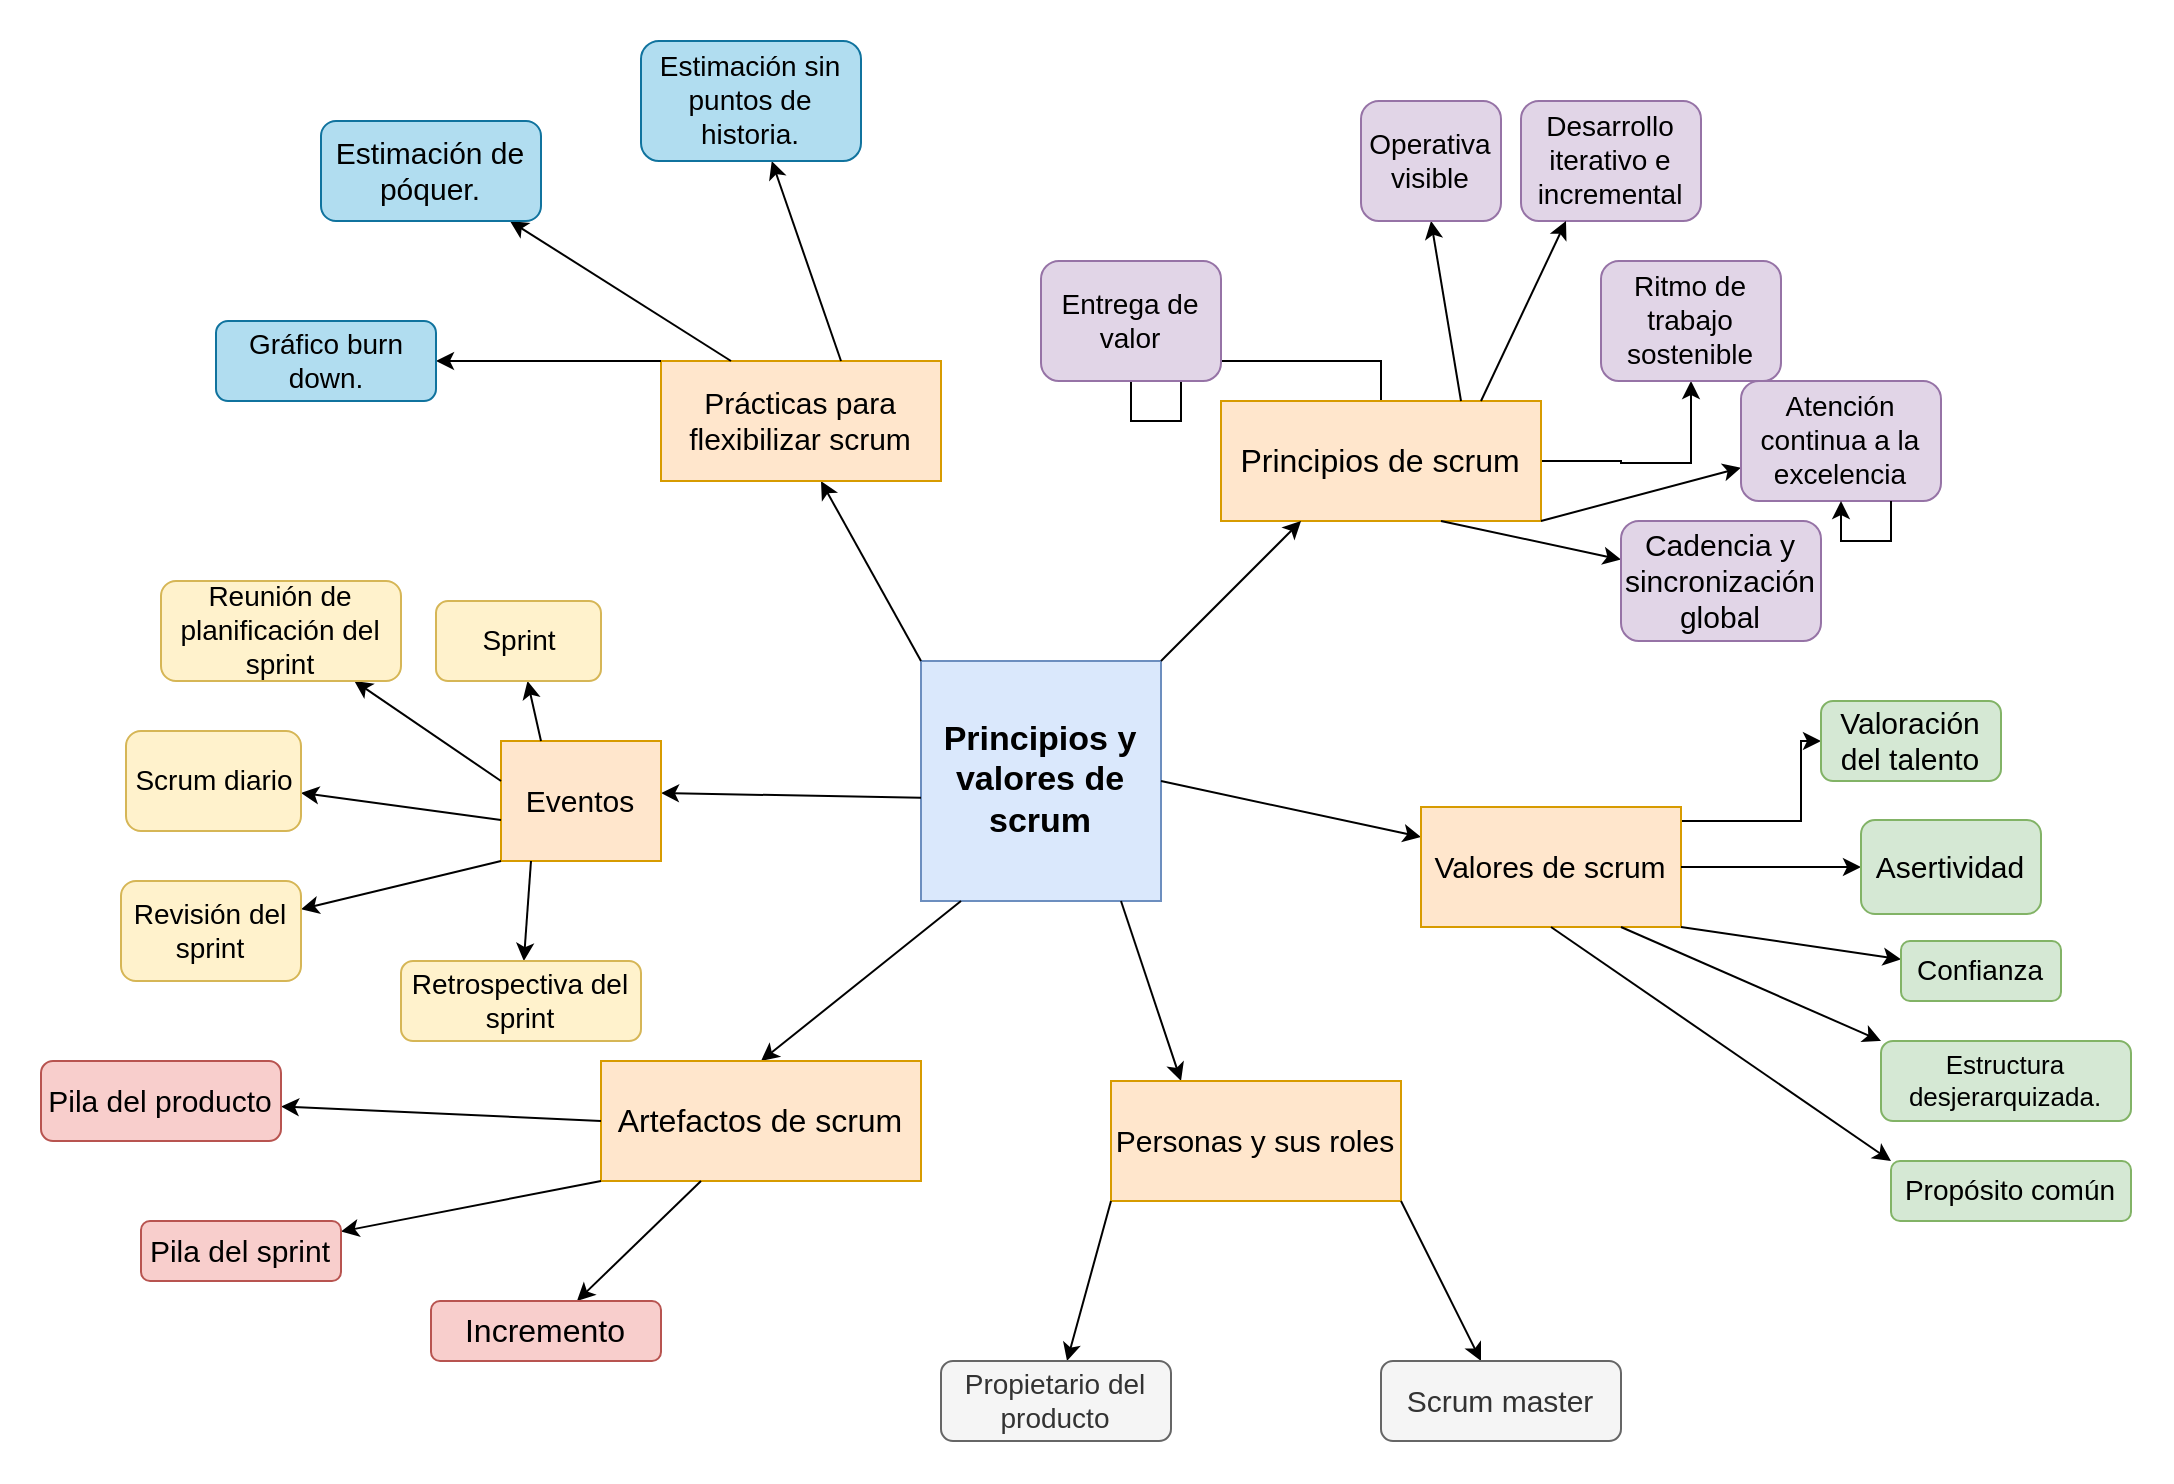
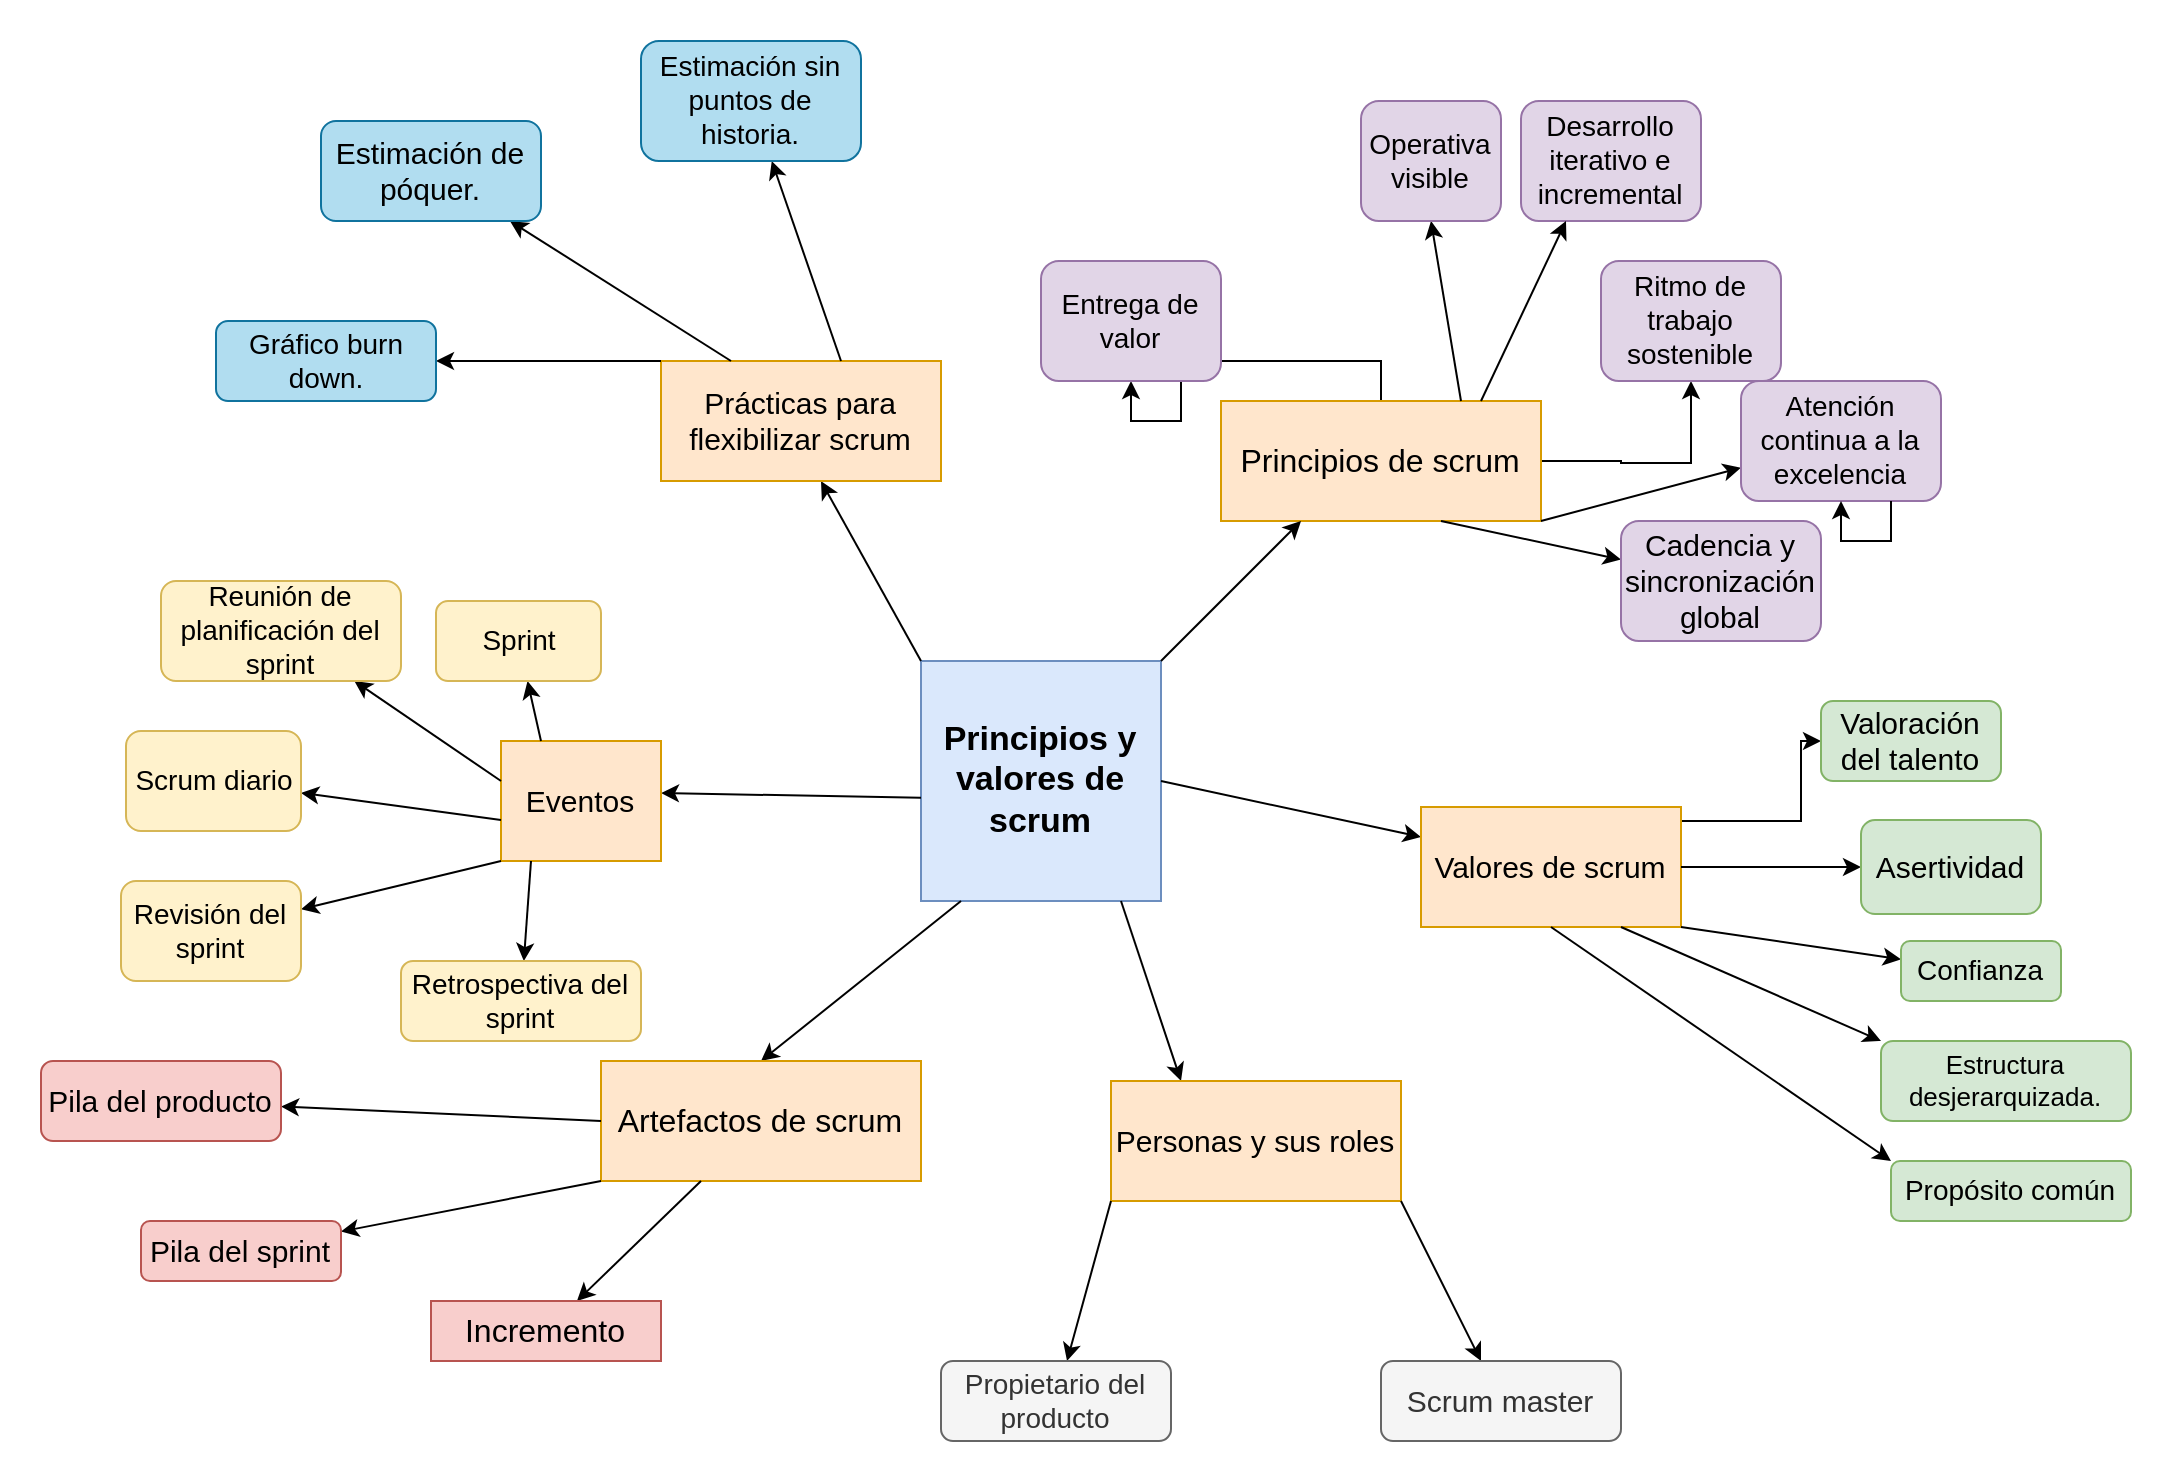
edge "Entrega de valor" -- "Principios de scrum": arrowhead none -> classic
node "Incremento": shape rounded rectangle -> rectangle
